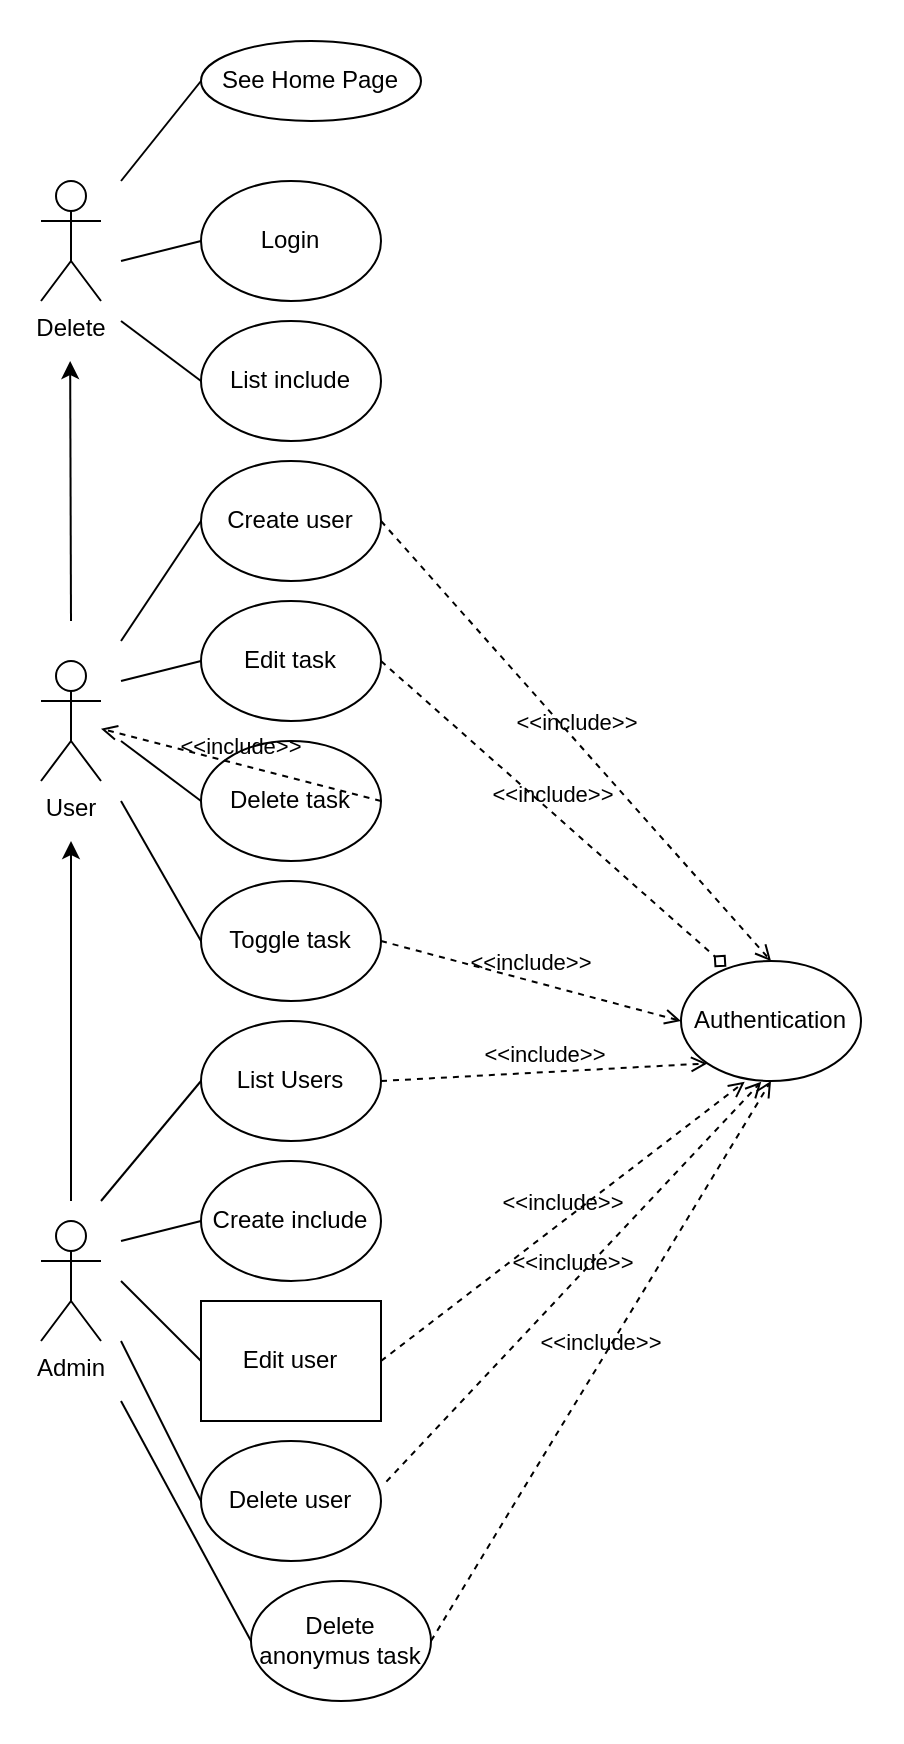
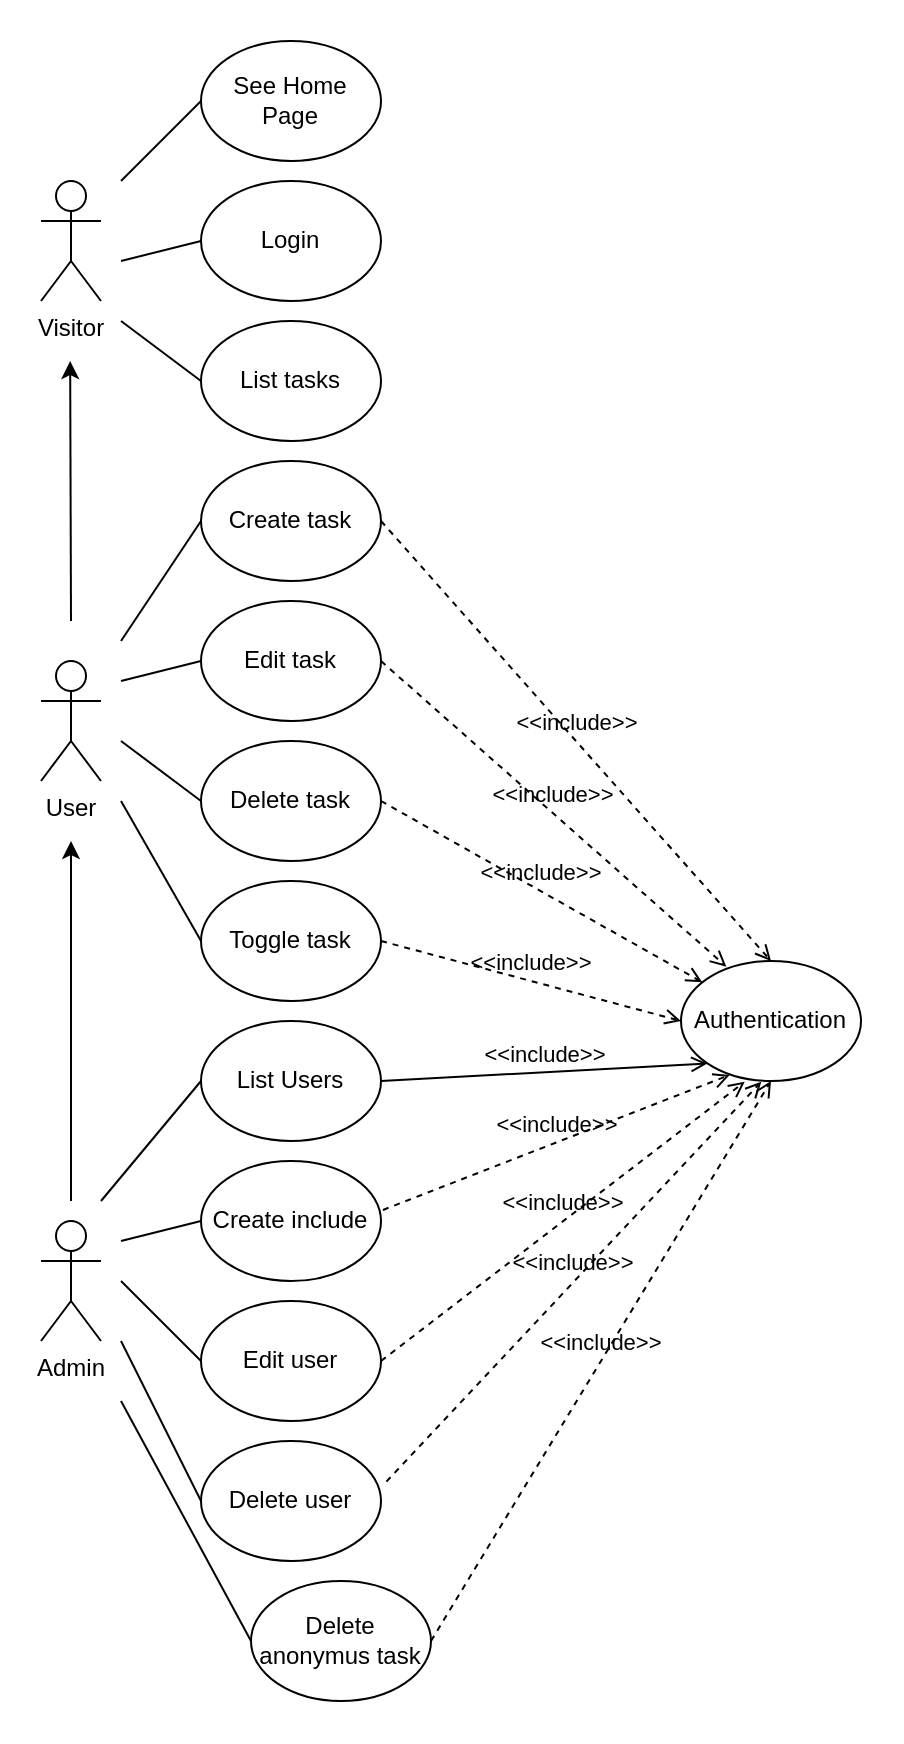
node "See Home Page": size 220x80 -> 180x120
node "Delete": label "Delete" -> "Visitor"
node "List include": label "List include" -> "List tasks"
node "Create user": label "Create user" -> "Create task"
edge "Delete task" -> "User": now "Delete task" -> "Authentication"
edge "Edit task" -> "Authentication": arrowhead diamond -> open
edge "List Users" -> "Authentication": style dashed -> solid
edge "Create include" -> "Authentication": added, label "<<include>>"
node "Edit user": shape rectangle -> ellipse
